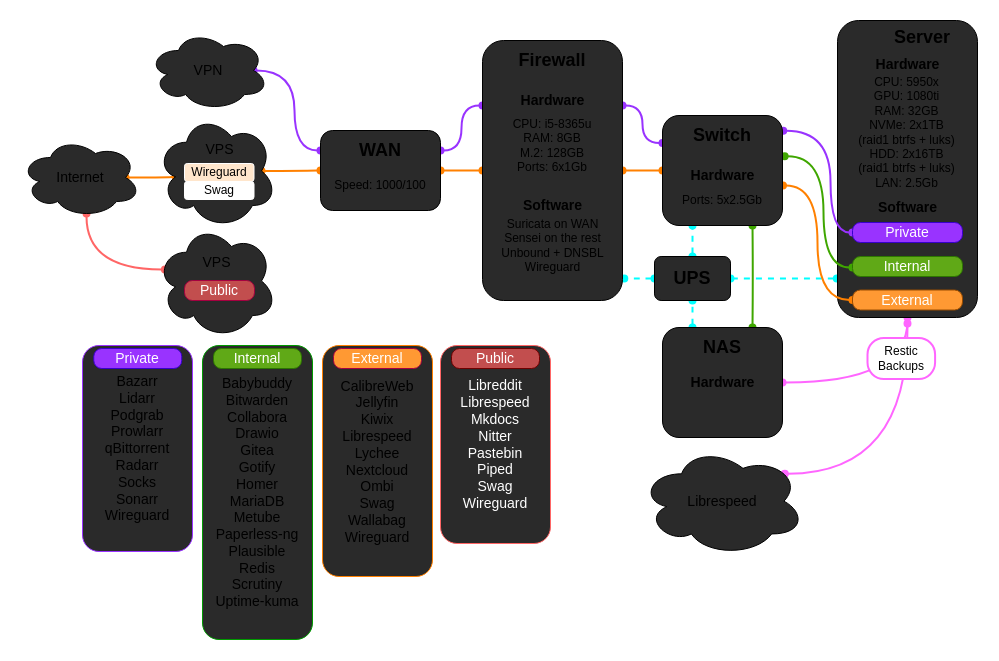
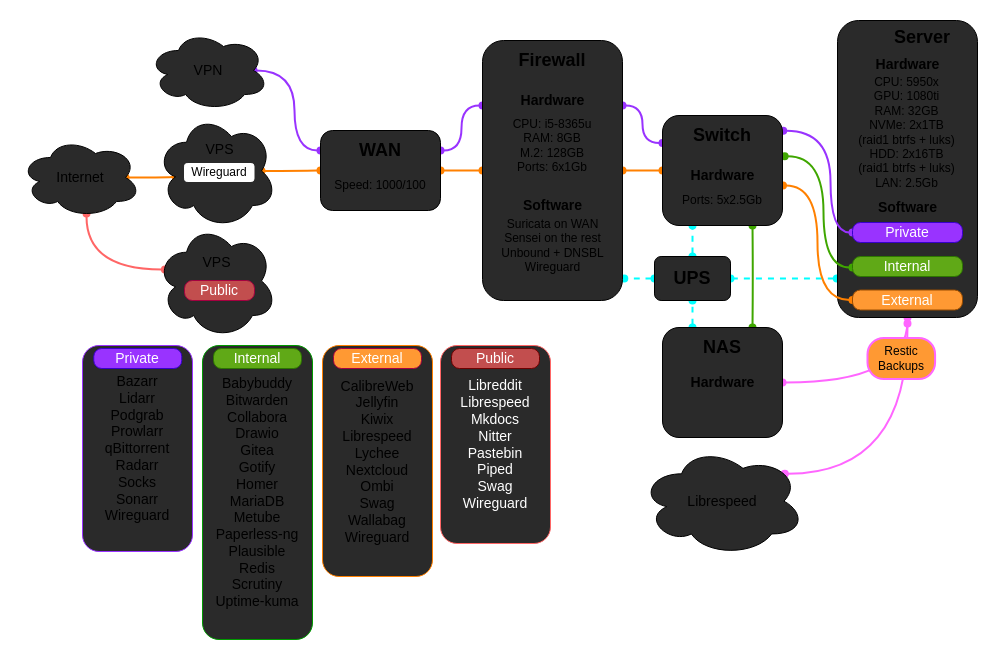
node "Wireguard": fillcolor #ffe6cc -> #ffffff
node "Swag": removed
node "Restic Backups": fillcolor #ffffff -> #ff9933
